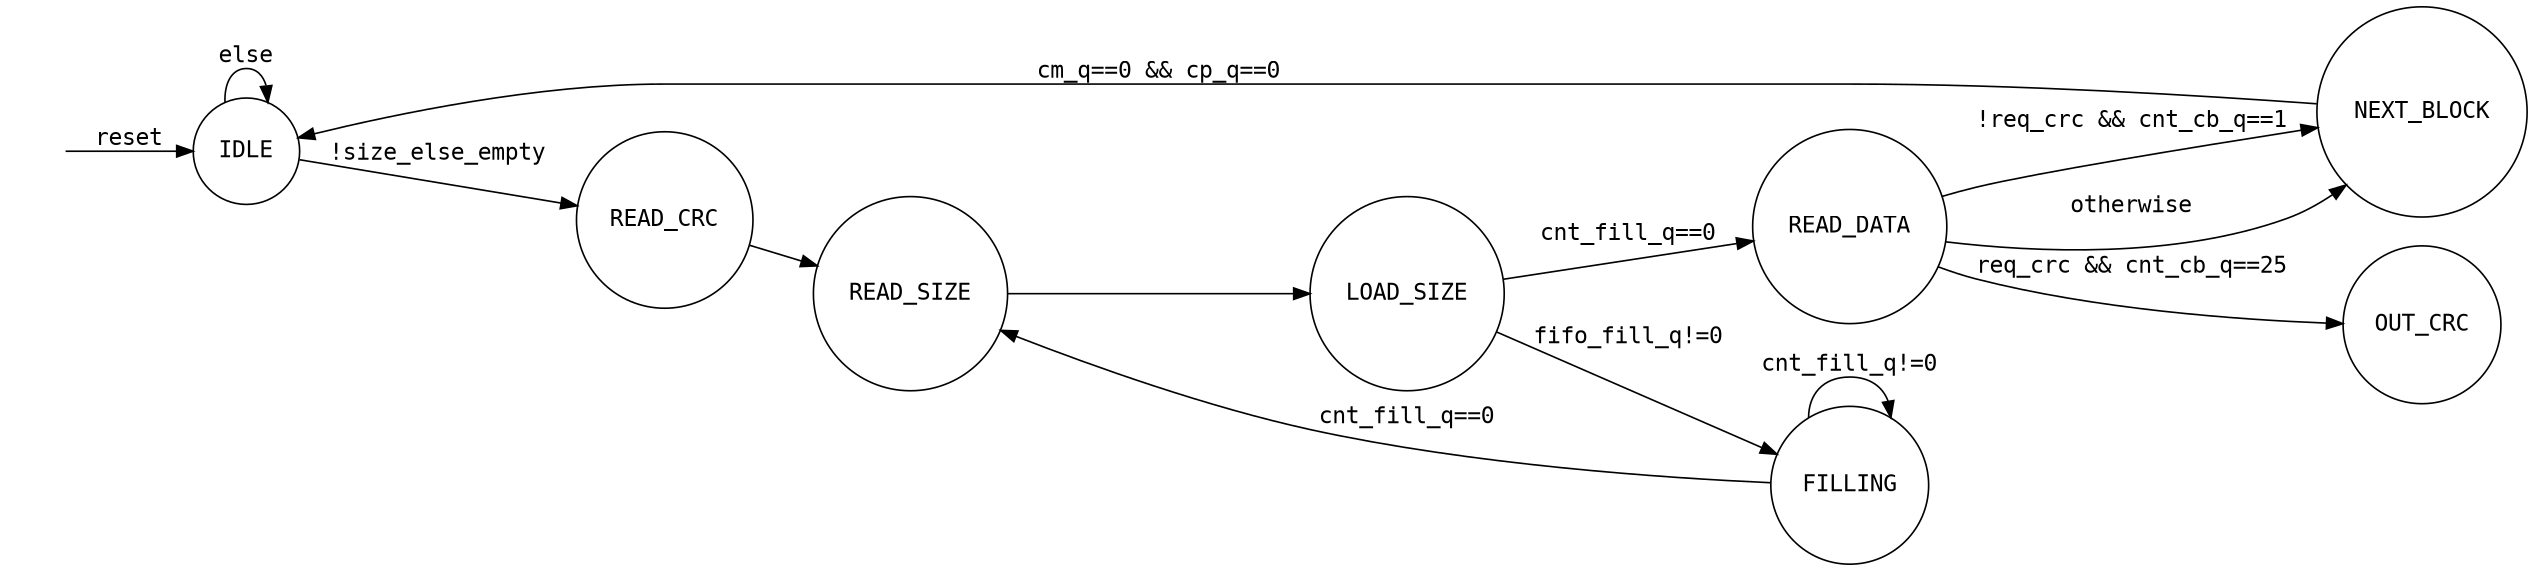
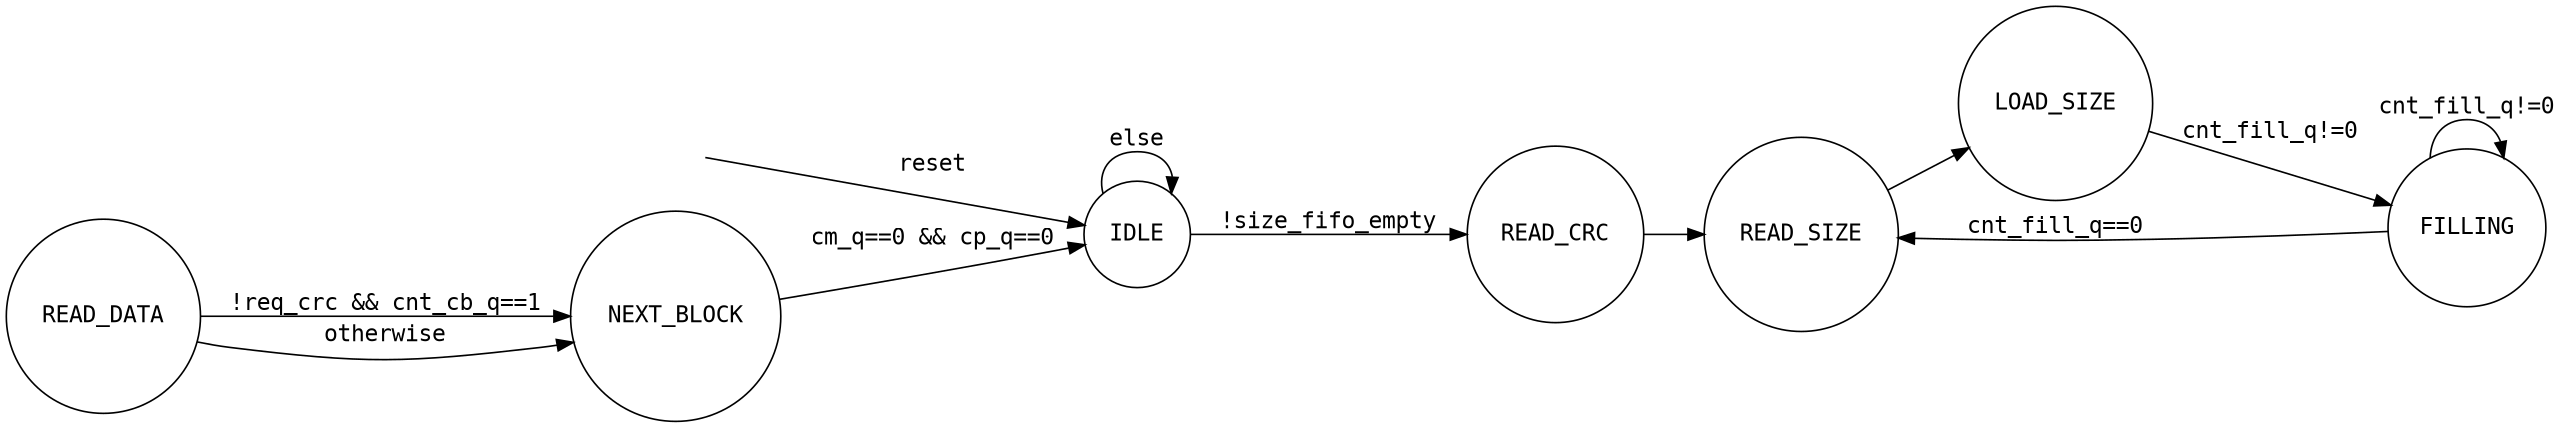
edge "IDLE" -> "READ_CRC": label "!size_else_empty" -> "!size_fifo_empty"
edge "LOAD_SIZE" -> "READ_DATA": removed, label "cnt_fill_q==0"
node "OUT_CRC": removed
edge "LOAD_SIZE" -> "FILLING": label "fifo_fill_q!=0" -> "cnt_fill_q!=0"
